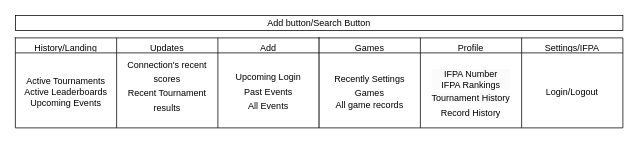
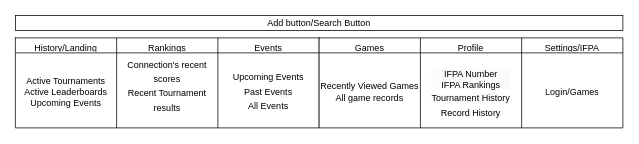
node "Updates": label "Updates" -> "Rankings"
node "Add": label "Add" -> "Events"
node "Upcoming Login Past Events All Events": label "Upcoming Login Past Events All Events" -> "Upcoming Events Past Events All Events"
node "Recently Settings Games All game records": label "Recently Settings Games All game records" -> "Recently Viewed Games All game records"
node "Login/Logout": label "Login/Logout" -> "Login/Games"
